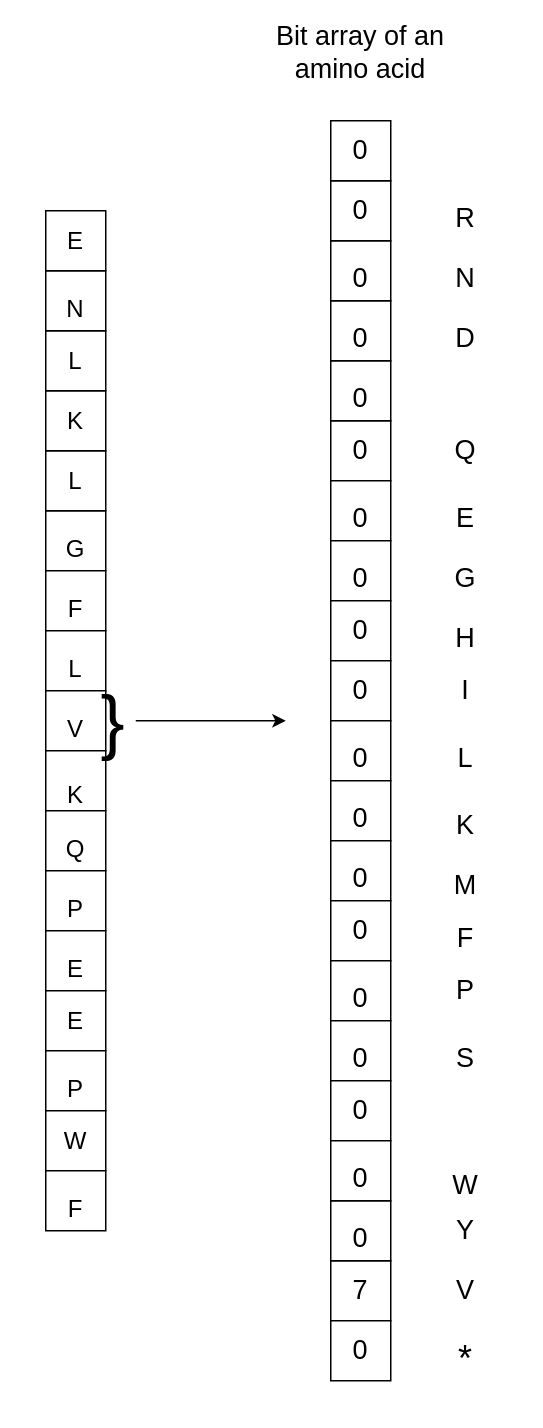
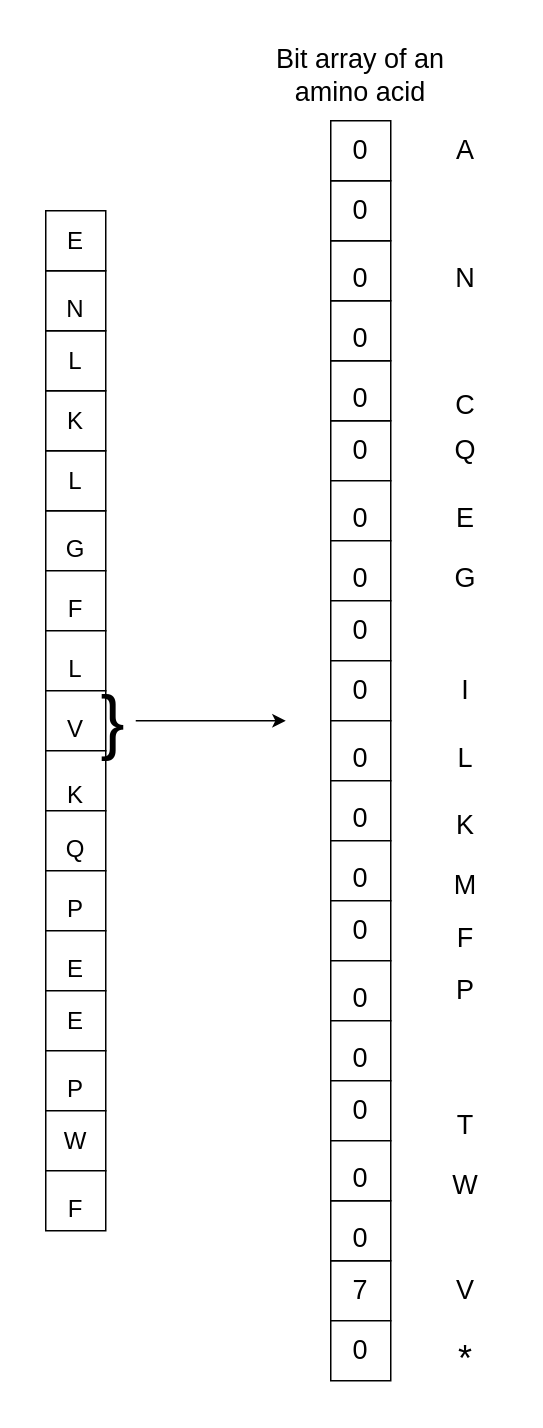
node "Bit array of an amino acid": moved (361, 53) -> (361, 76)
node "A": added
node "R": removed
node "D": removed
node "C": added
node "H": removed
node "S": removed
node "T": added
node "Y": removed
